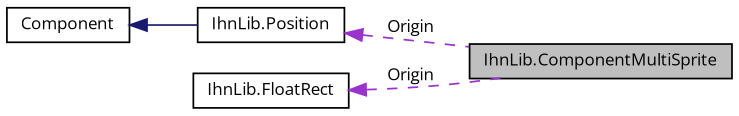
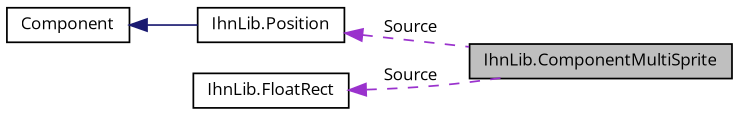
edge "IhnLib.ComponentMultiSprite" -> "IhnLib.Position": label " Origin" -> " Source"
edge "IhnLib.ComponentMultiSprite" -> "IhnLib.FloatRect": label " Origin" -> " Source"
